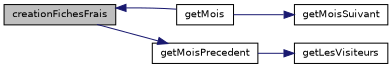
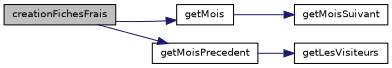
edge "getMois" -> "creationFichesFrais": reversed
